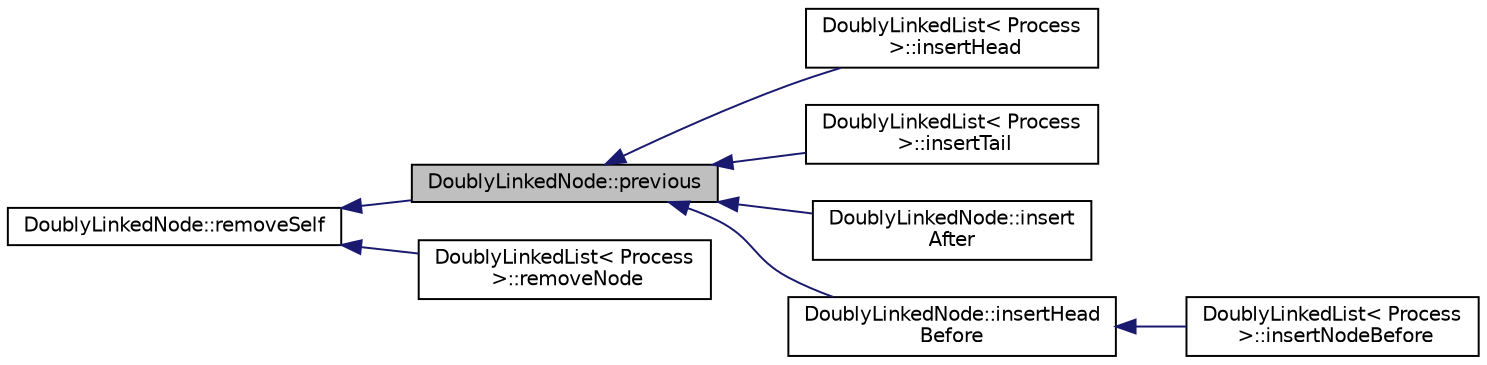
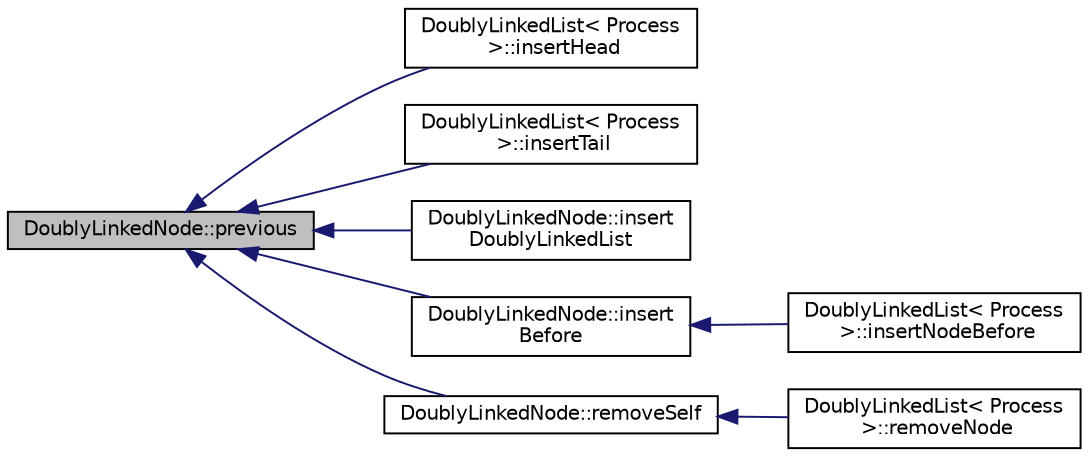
edge "DoublyLinkedNode::previous" -> "DoublyLinkedNode::removeSelf": reversed
node "DoublyLinkedNode::insert After": label "DoublyLinkedNode::insert After" -> "DoublyLinkedNode::insert DoublyLinkedList"
node "DoublyLinkedNode::insertHead Before": label "DoublyLinkedNode::insertHead Before" -> "DoublyLinkedNode::insert Before"
